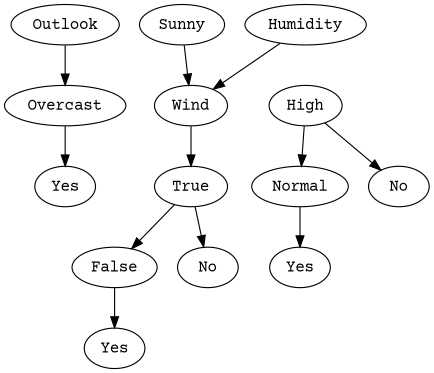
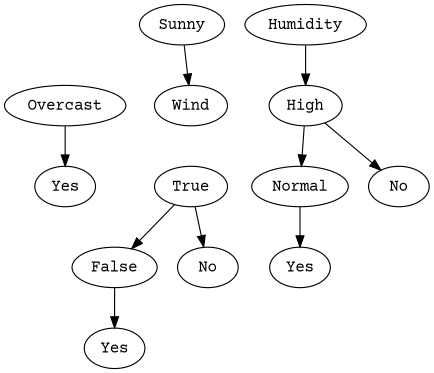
node "Outlook": removed
edge "Humidity" -> "Wind": now "Humidity" -> "High"
edge "Wind" -> "True": removed
